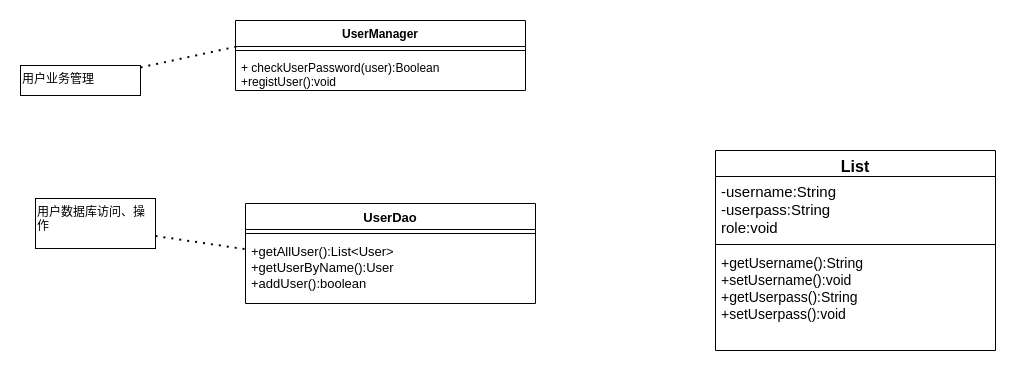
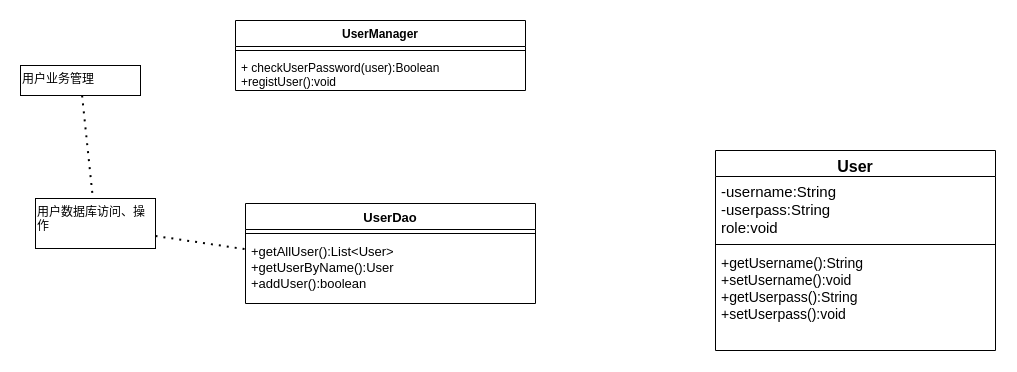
edge "UserManager" -- "用户业务管理": now "用户数据库访问、操作" -- "用户业务管理"
node "List": label "List" -> "User"
